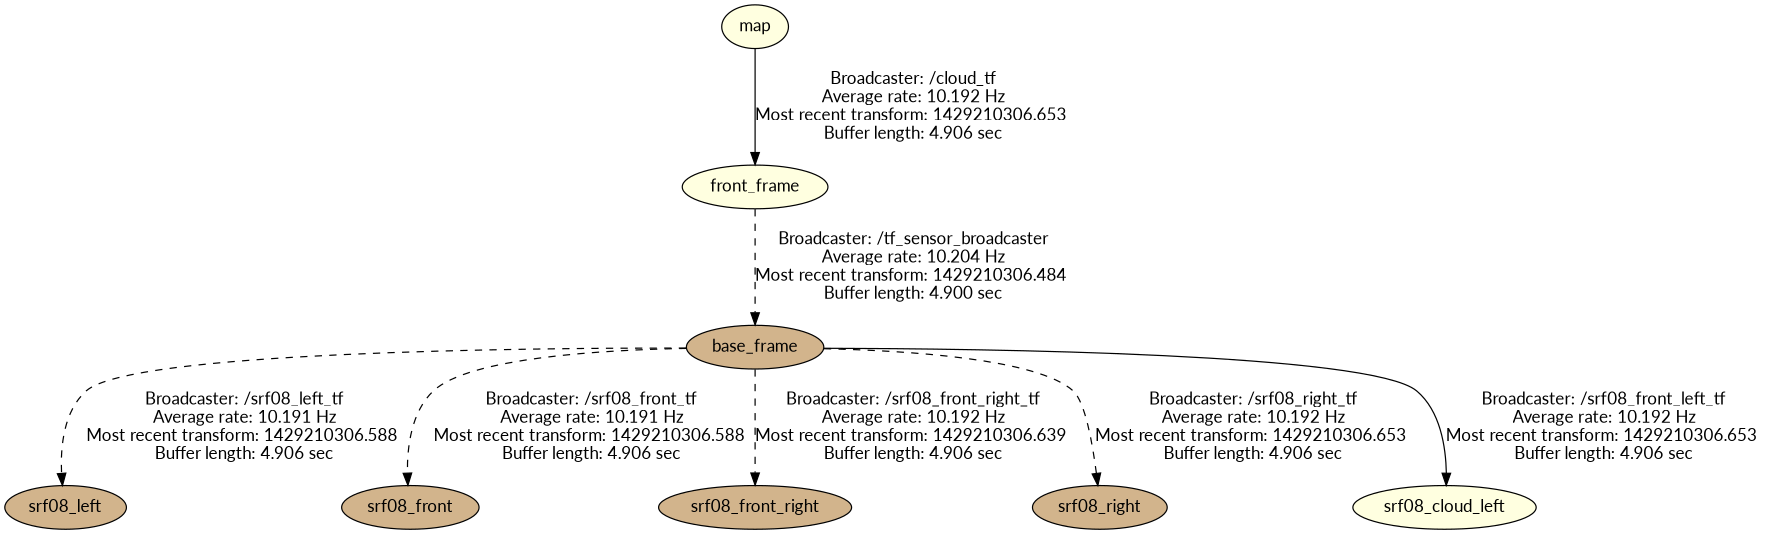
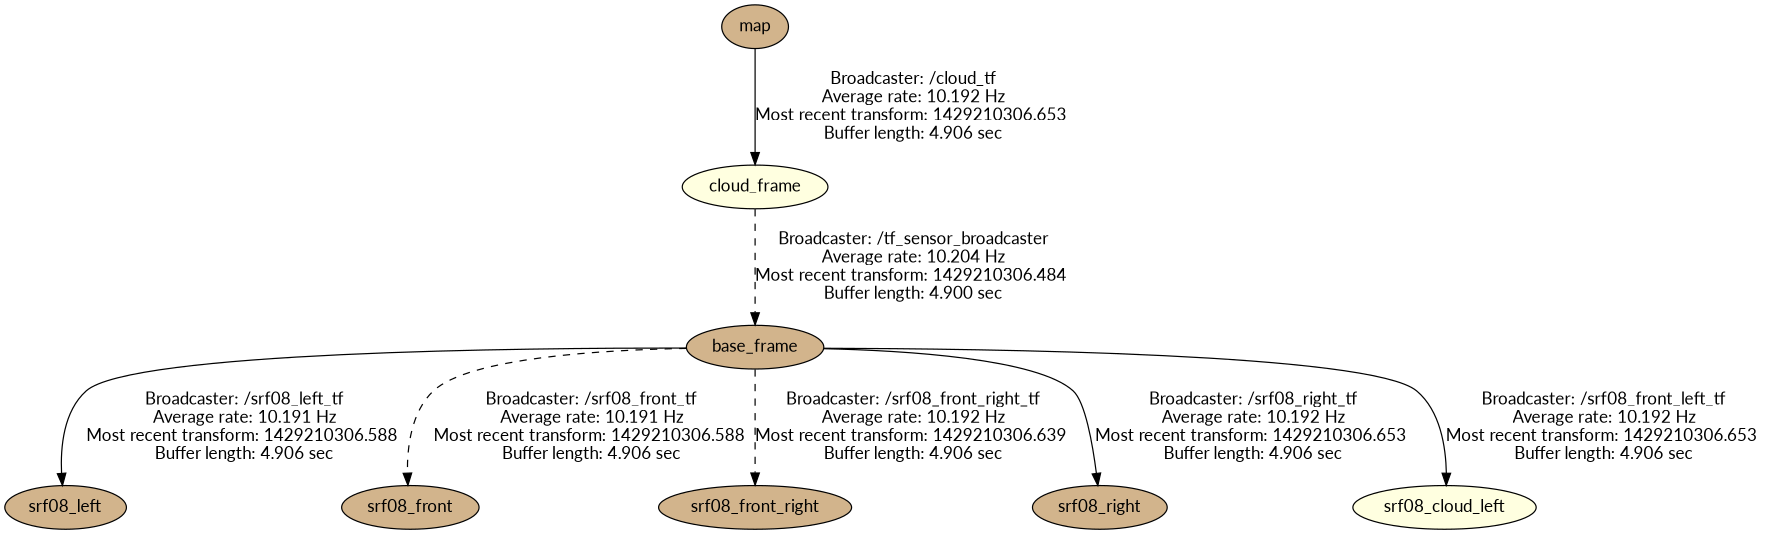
node "map": fillcolor lightyellow -> tan
node "front_frame": label "front_frame" -> "cloud_frame"
edge "base_frame" -> "srf08_left": style dashed -> solid
edge "base_frame" -> "srf08_right": style dashed -> solid
